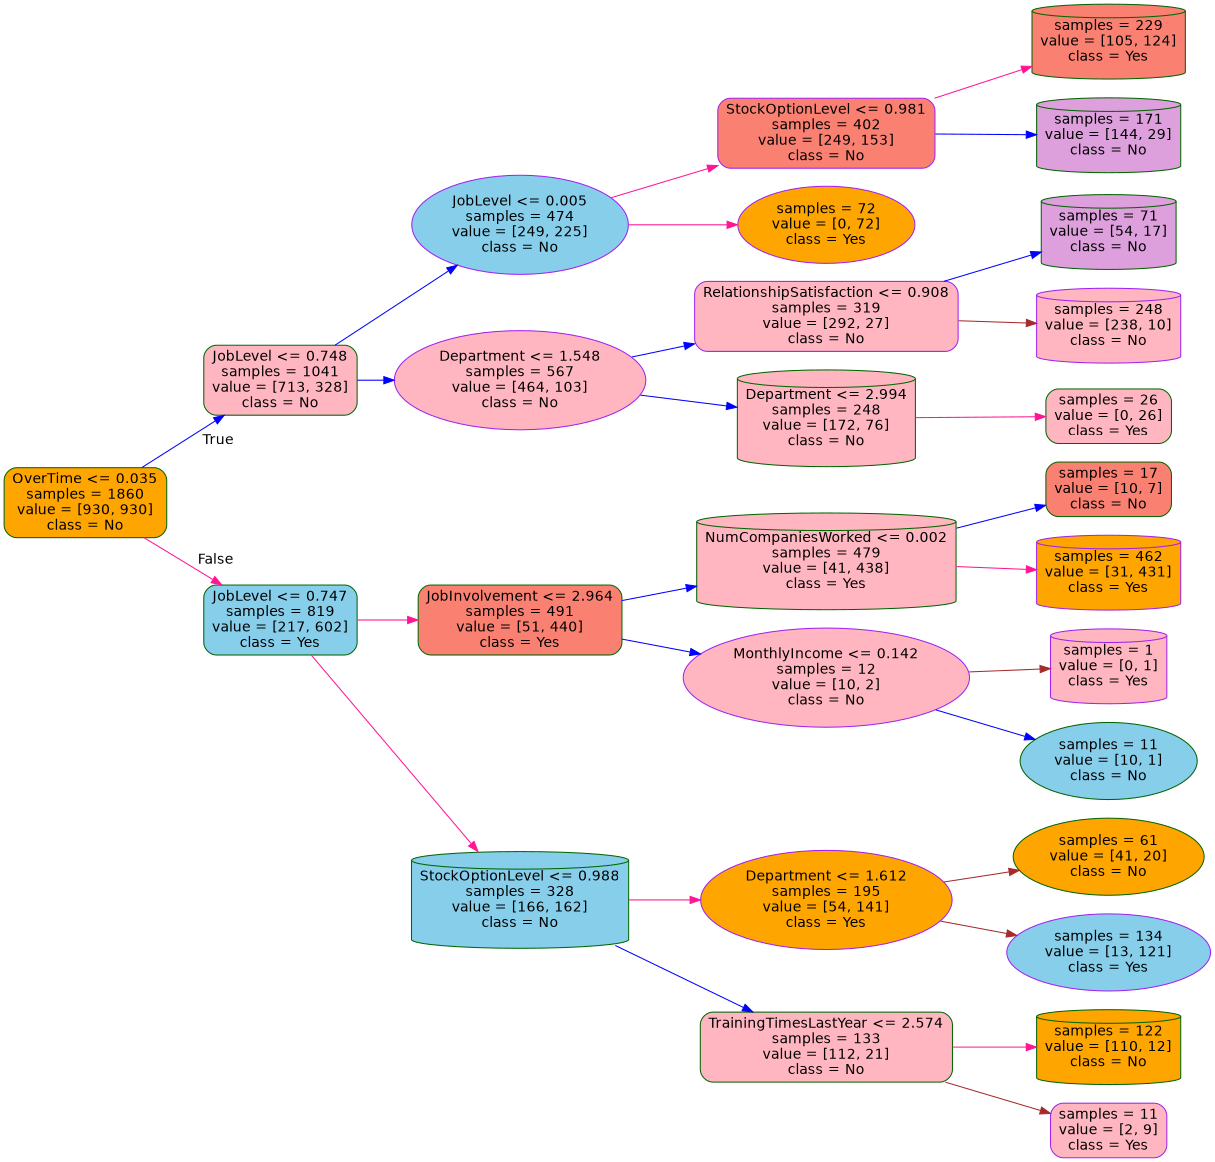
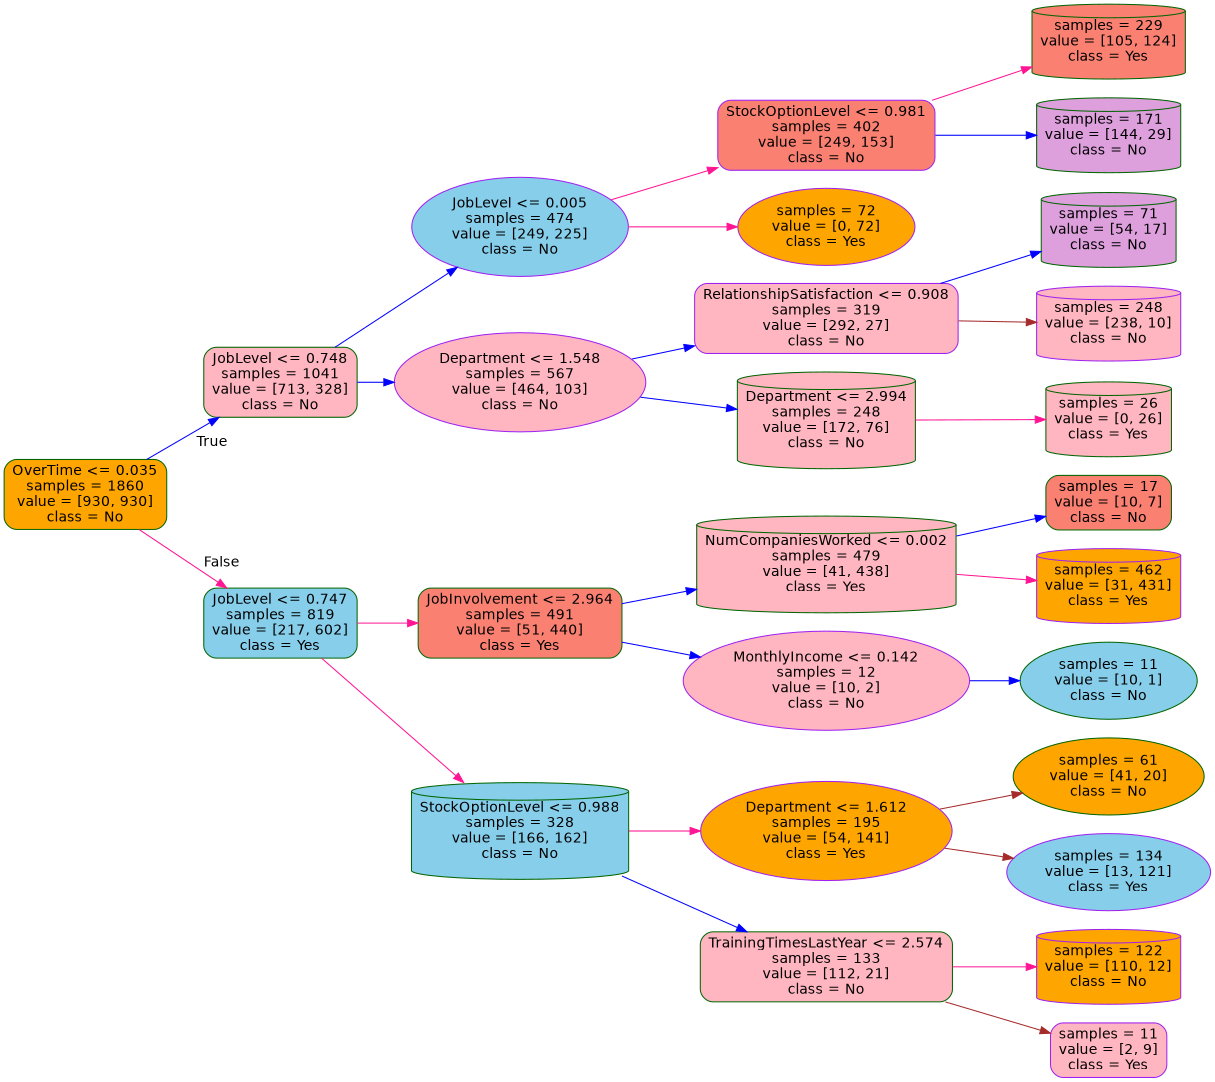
node "samples = 26 value = [0, 26] class = Yes": shape box -> cylinder
node "samples = 1 value = [0, 1] class = Yes": removed
node "samples = 122 value = [110, 12] class = No": color darkgreen -> purple
